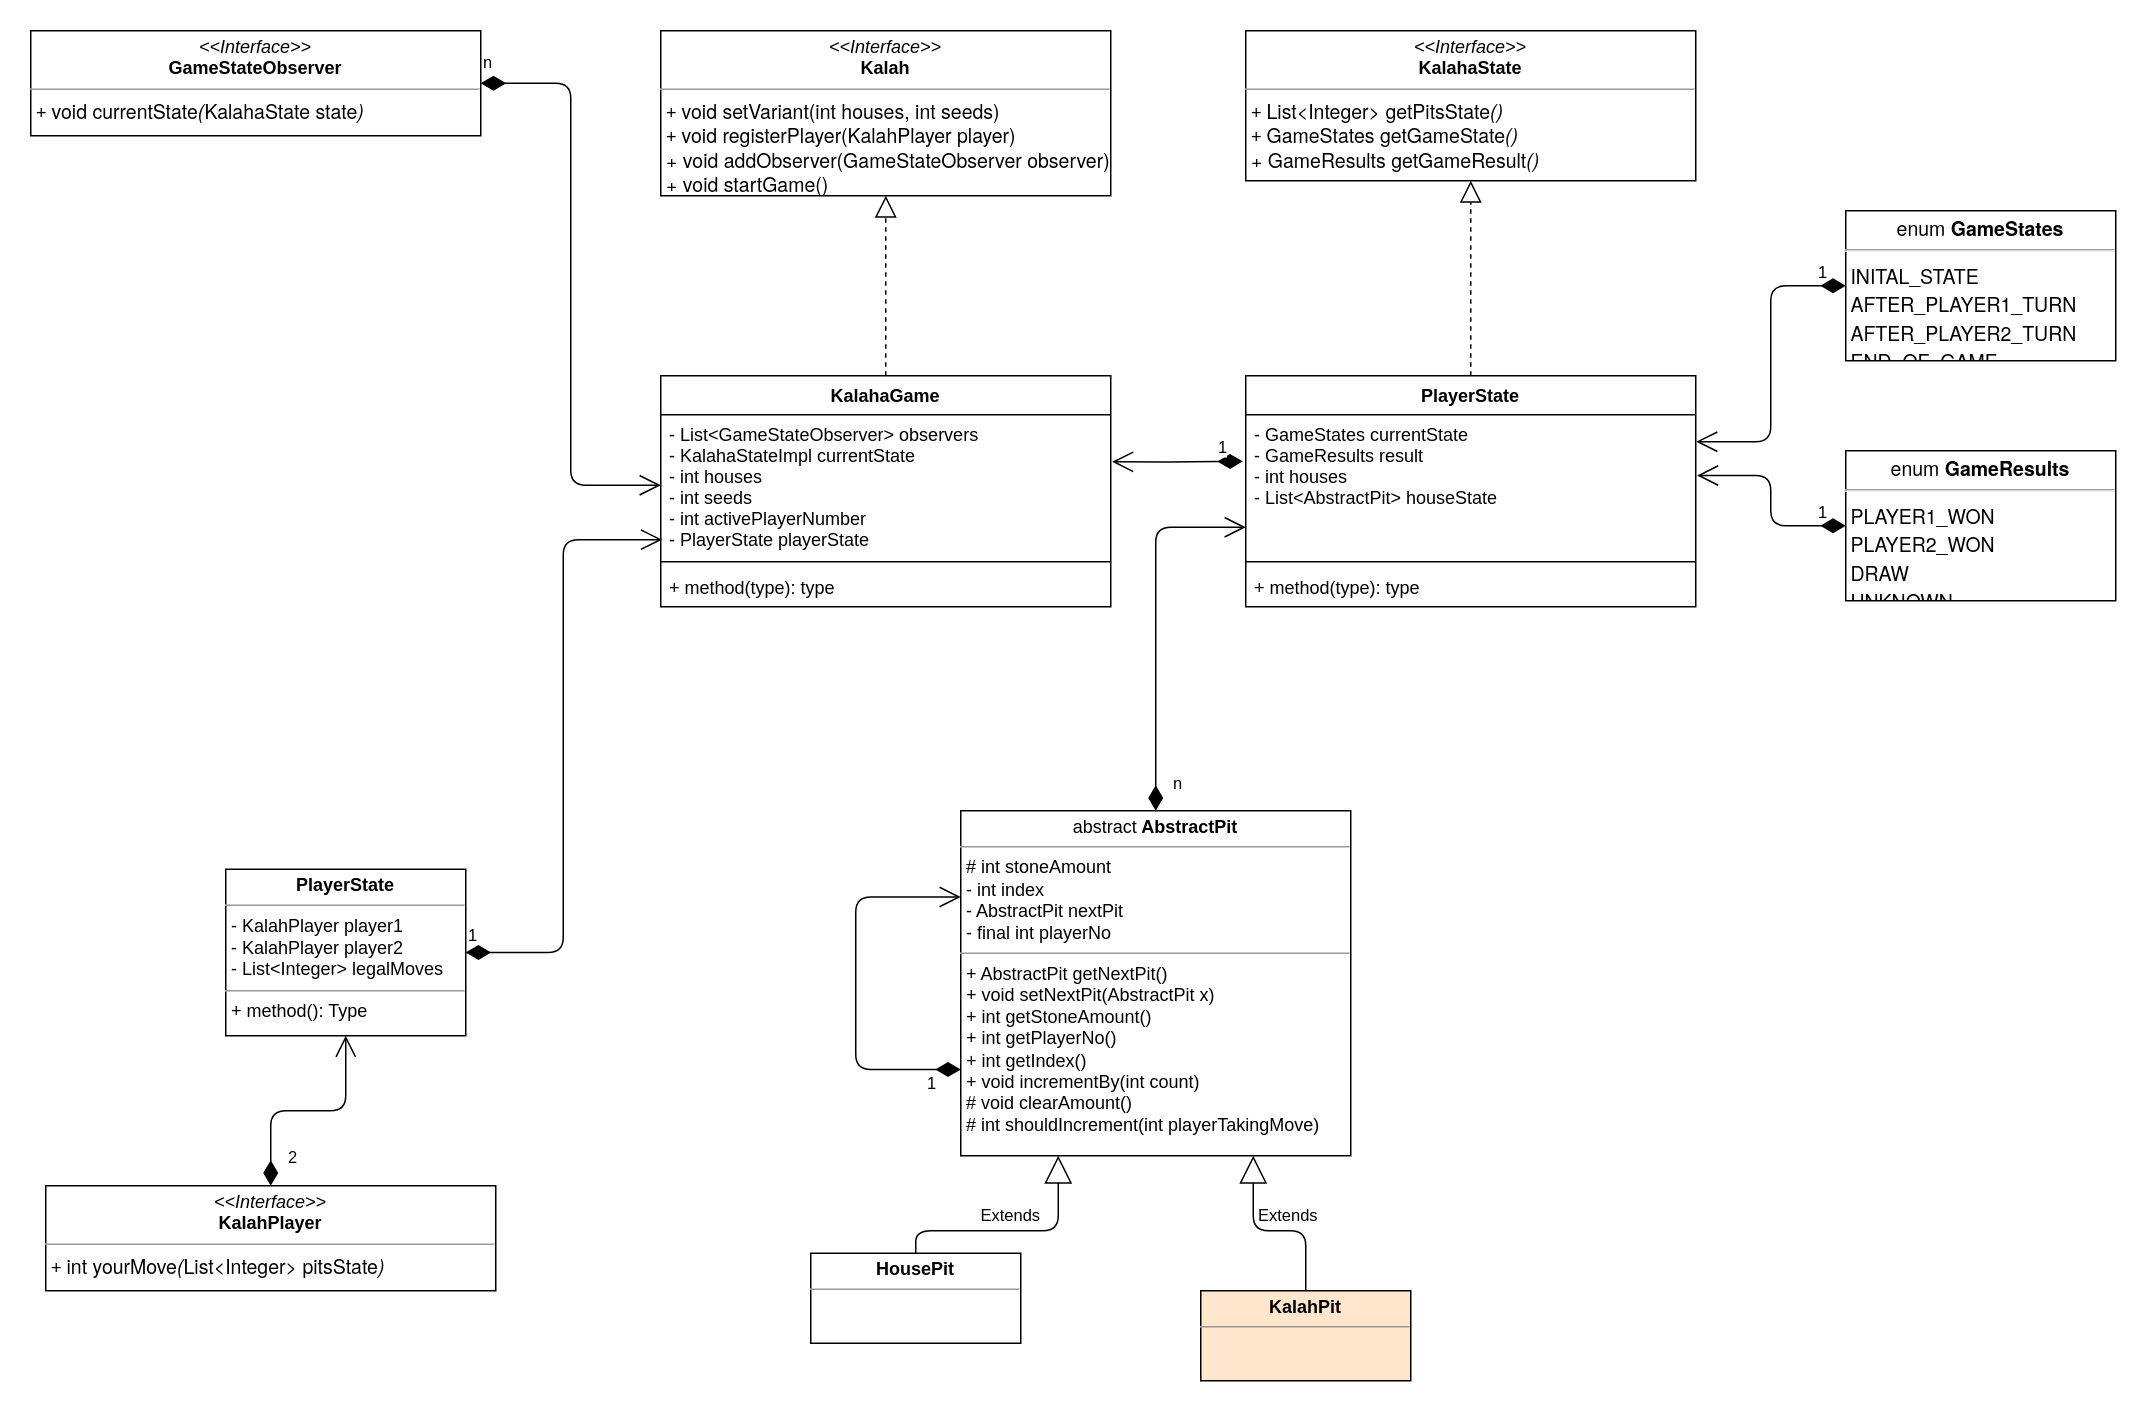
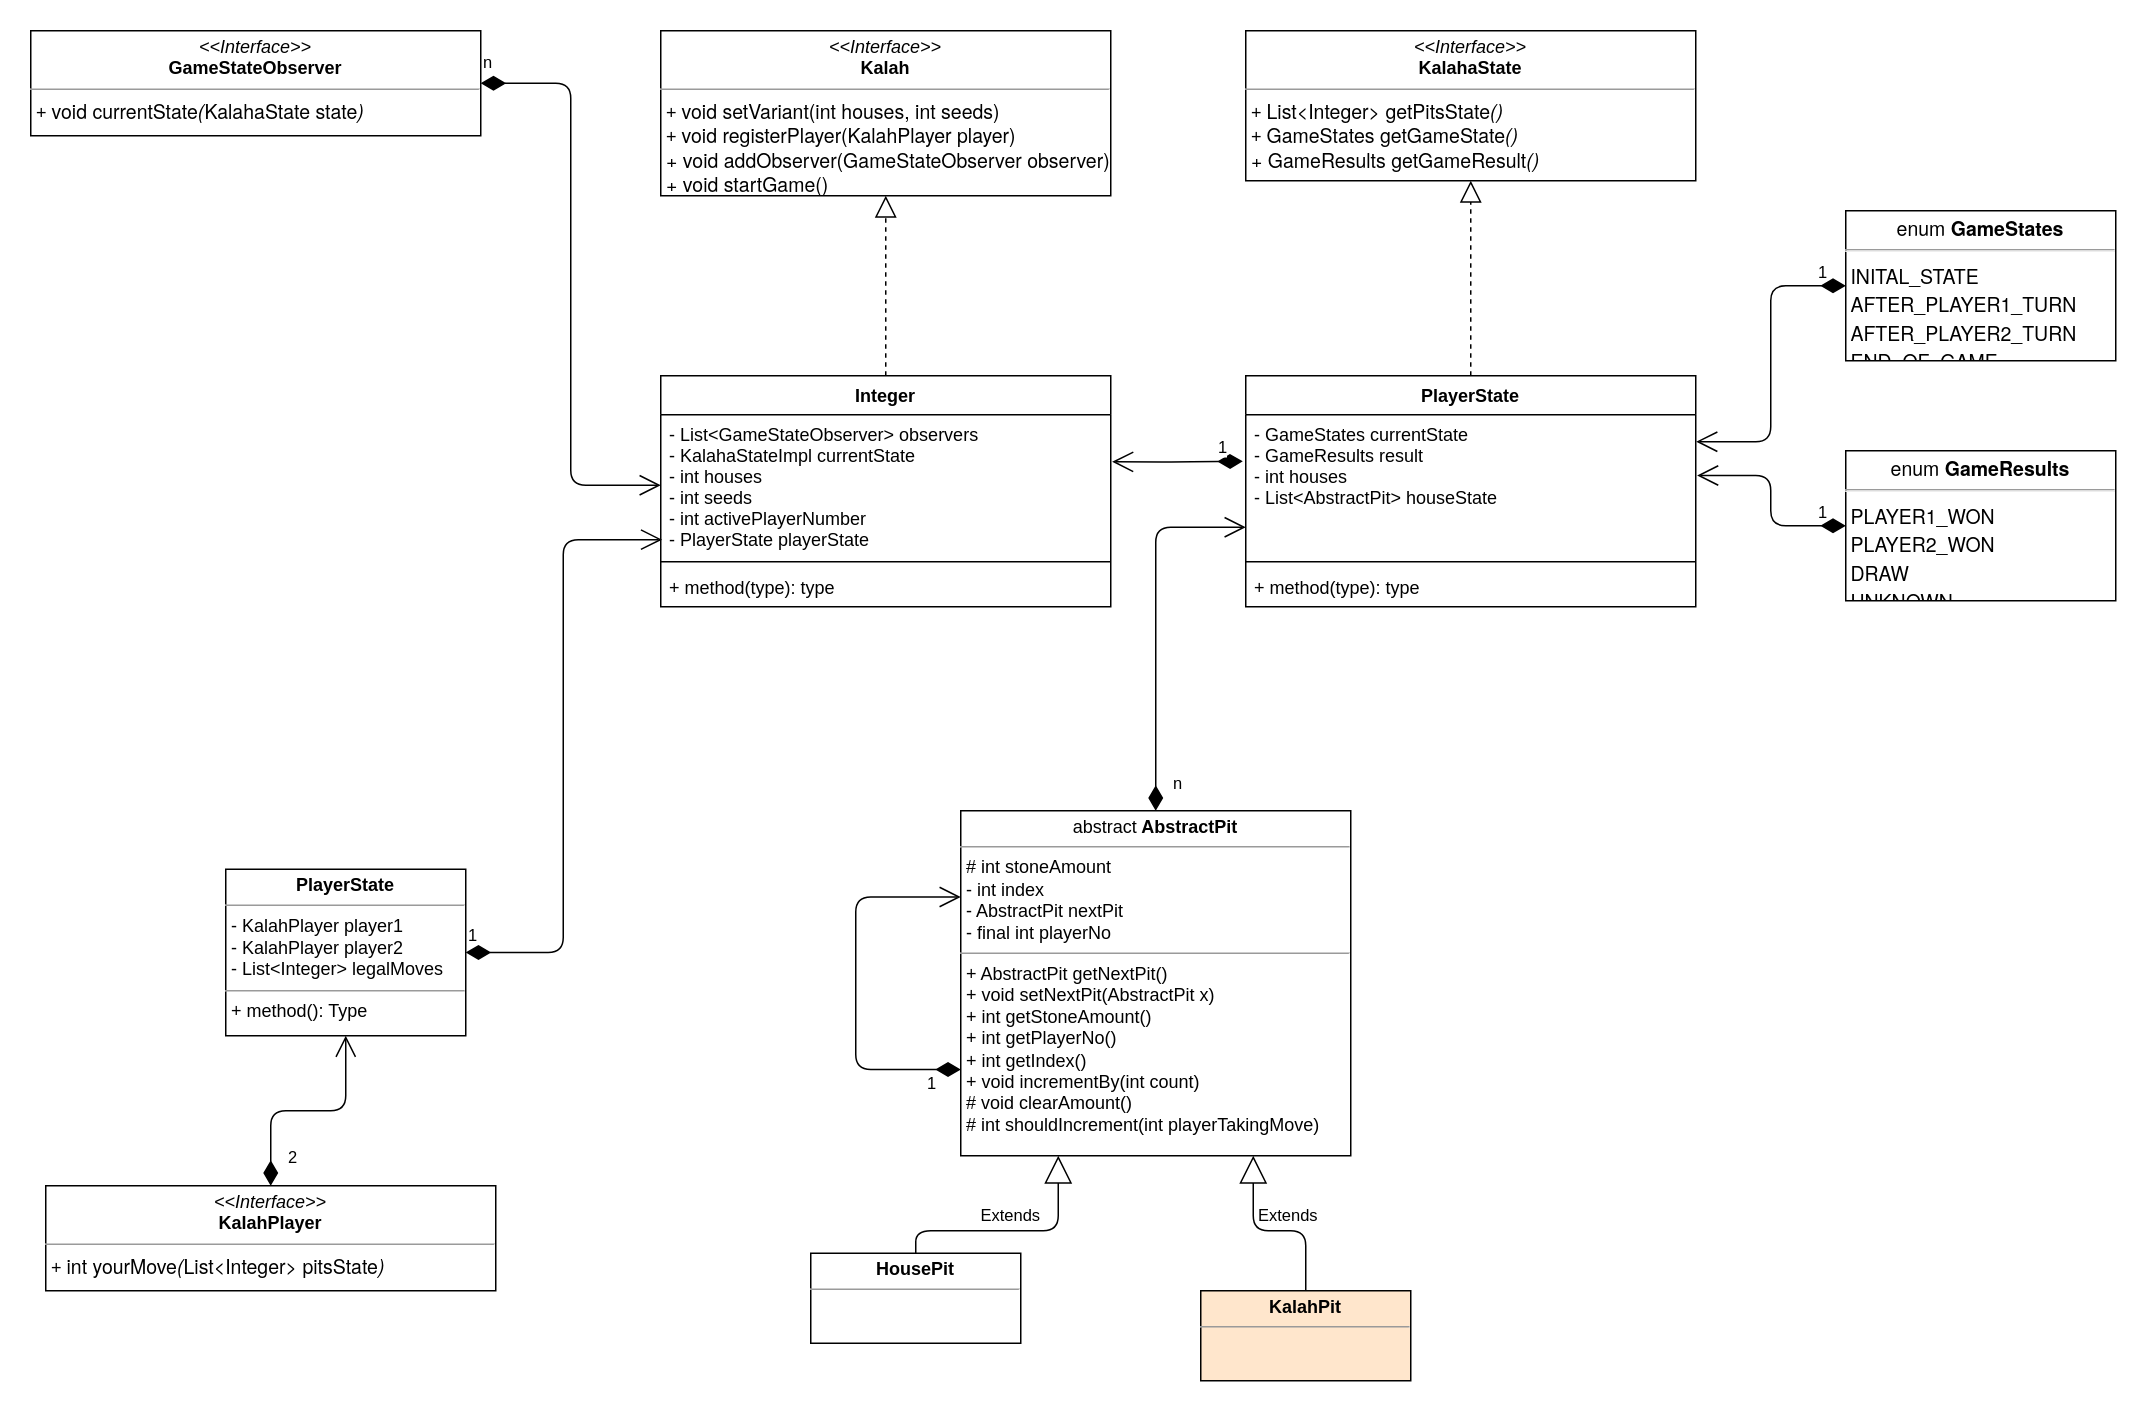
node "KalahaGame": label "KalahaGame" -> "Integer"
